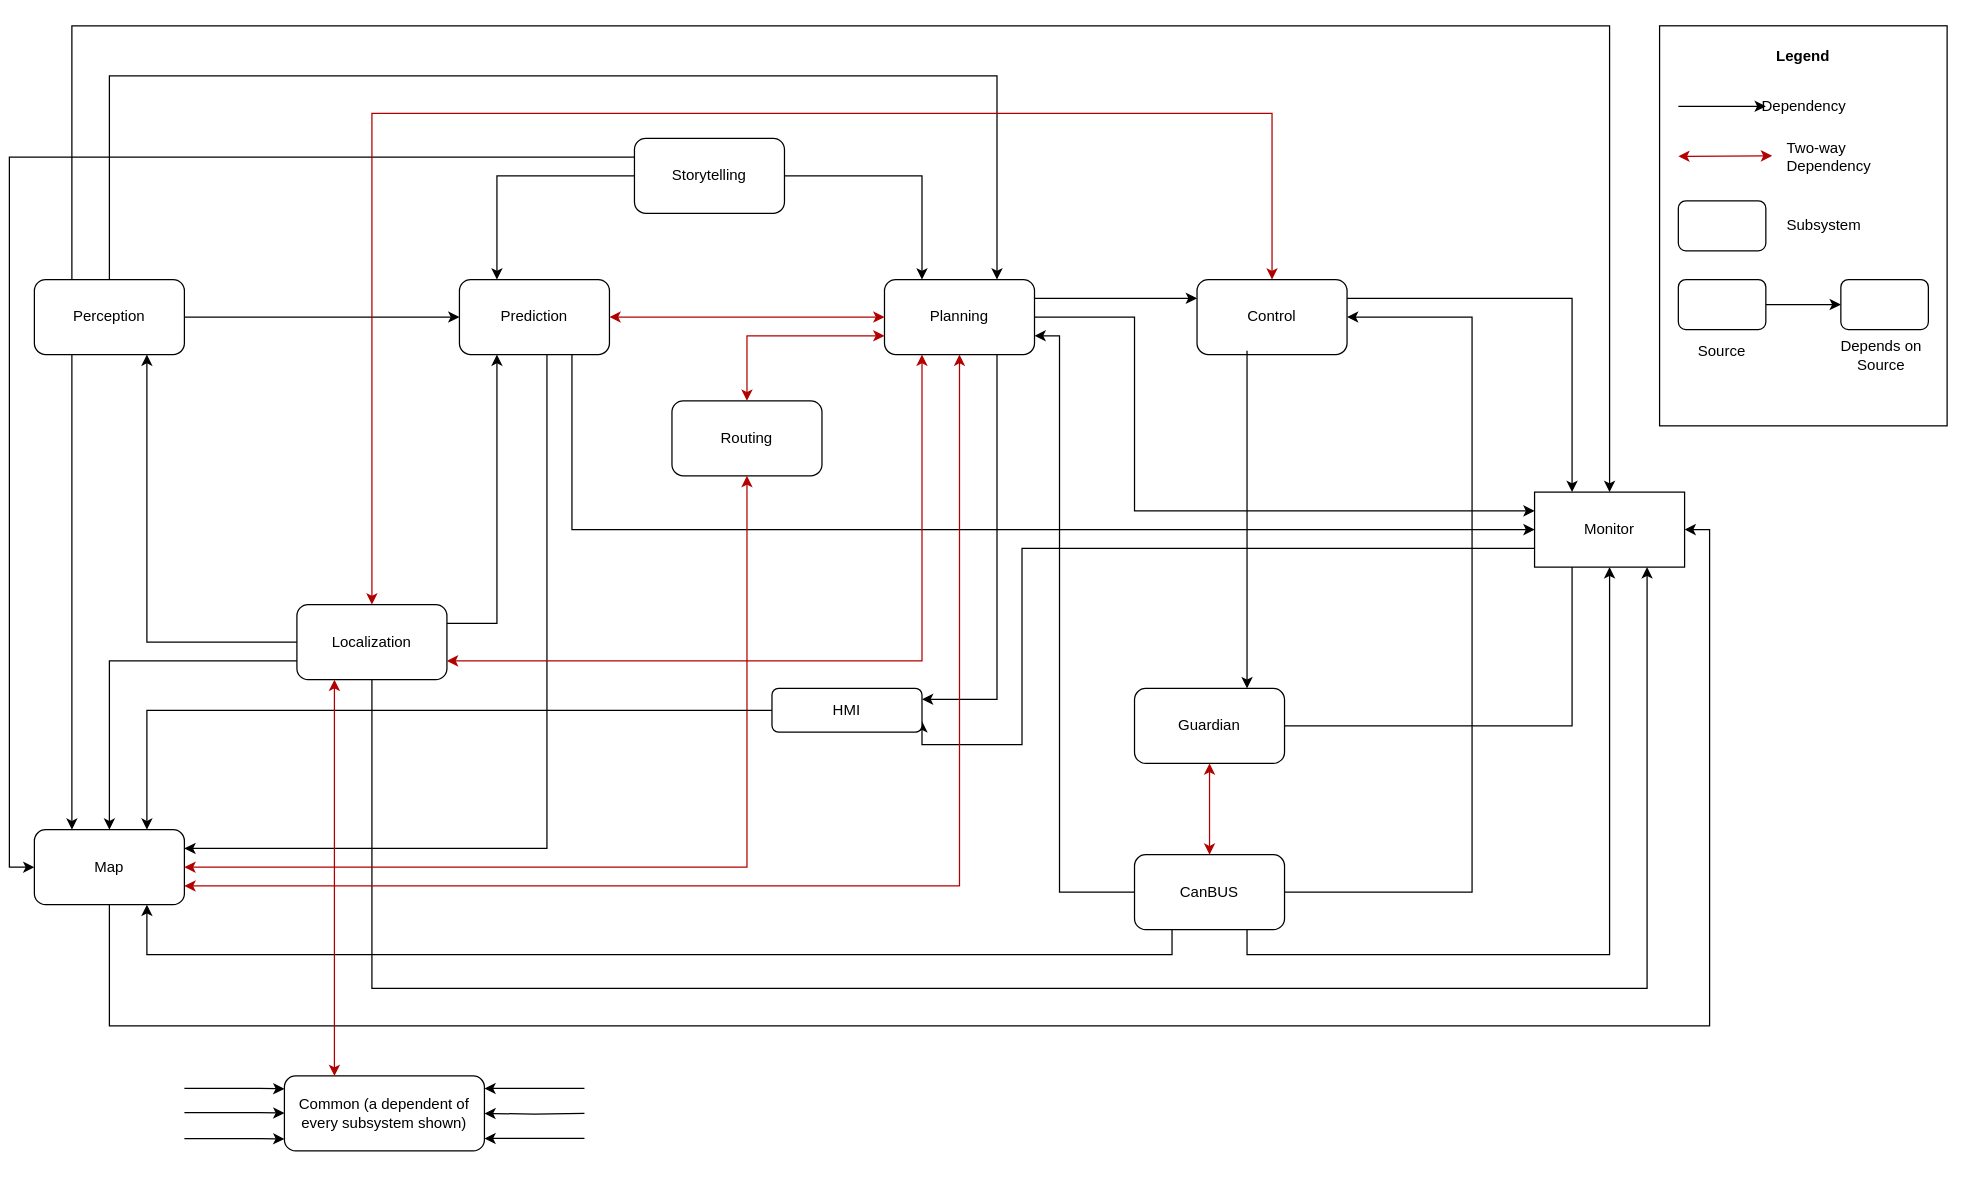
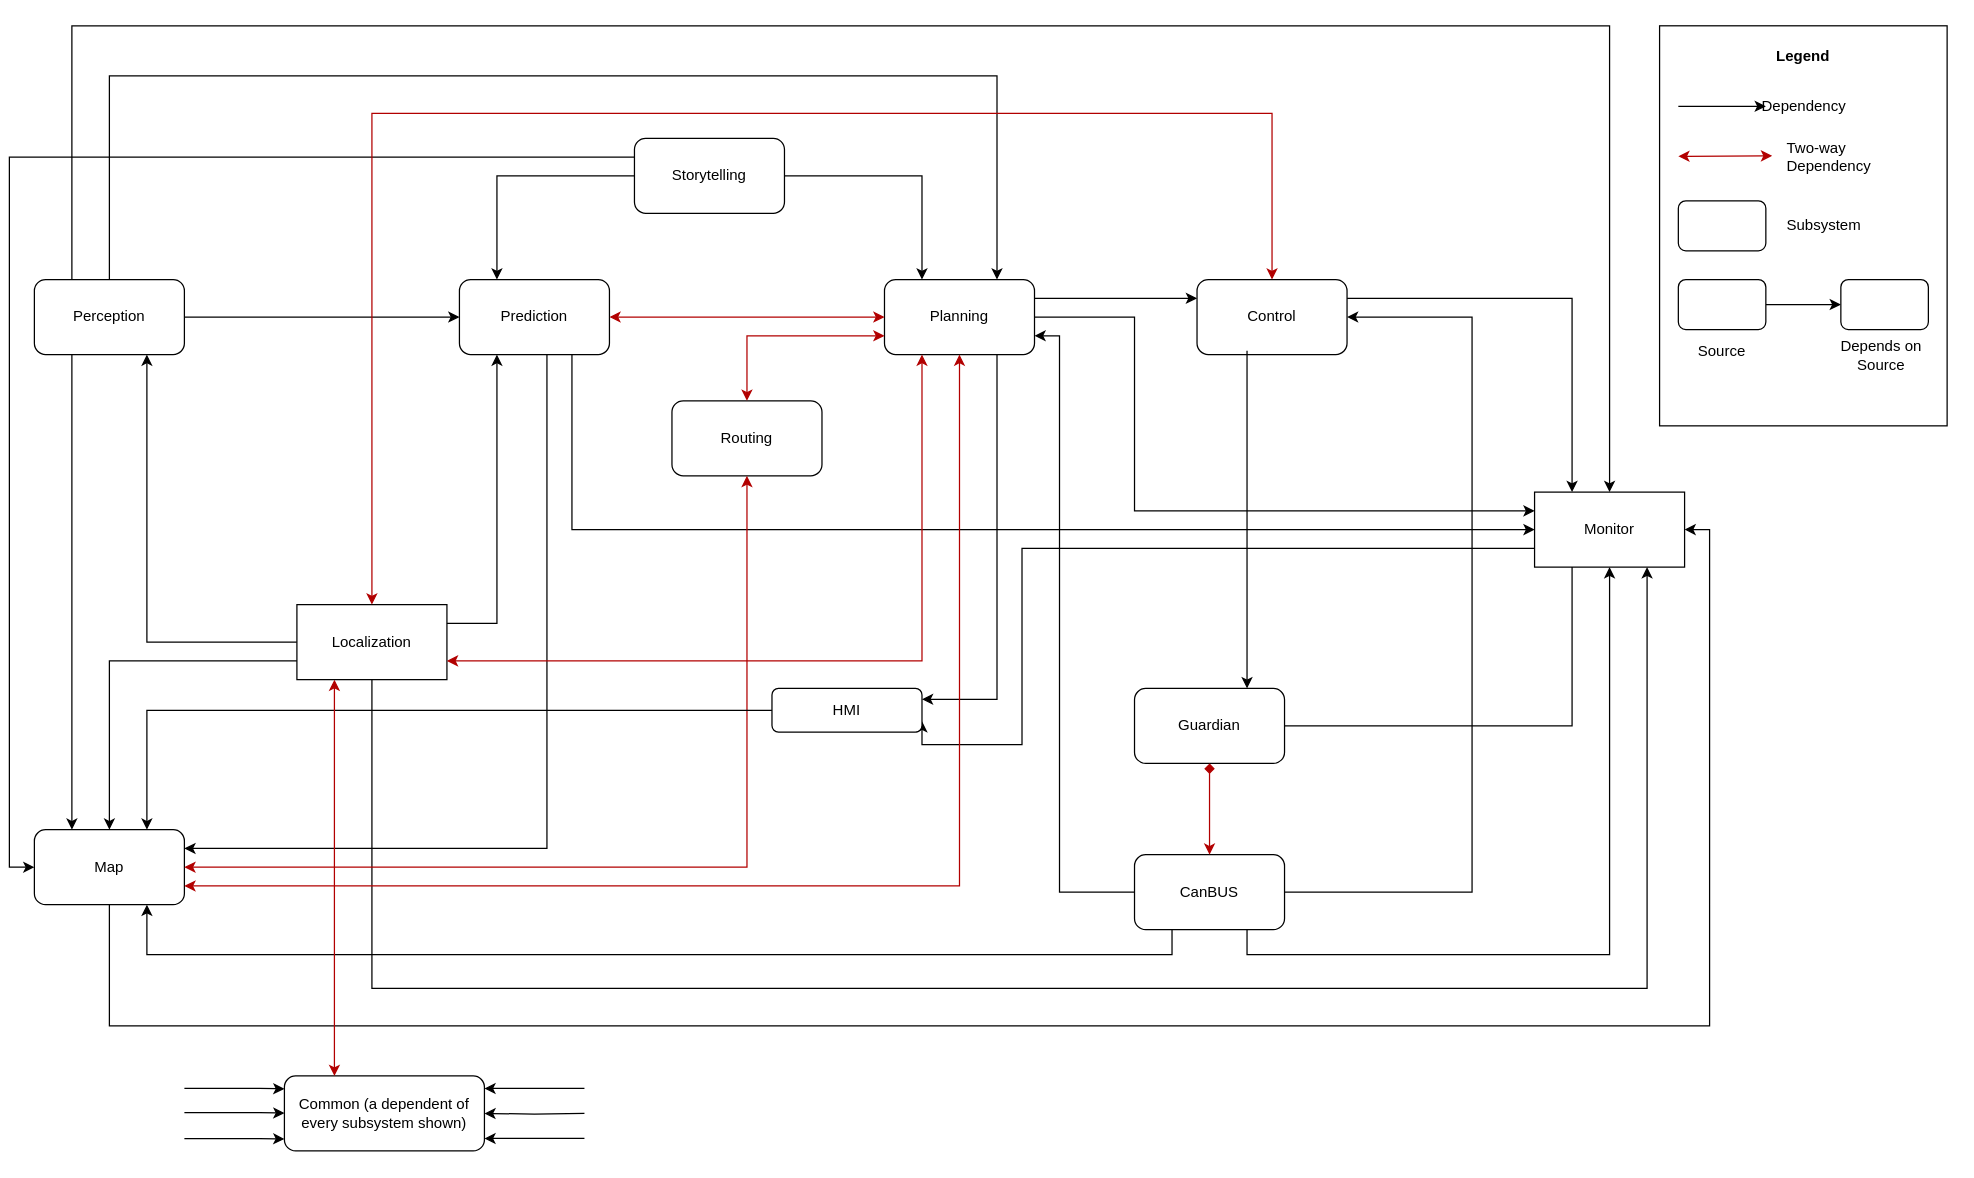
node "Localization": shape rounded rectangle -> rectangle
edge "Guardian" -- "CanBUS": arrowhead classic -> diamond
